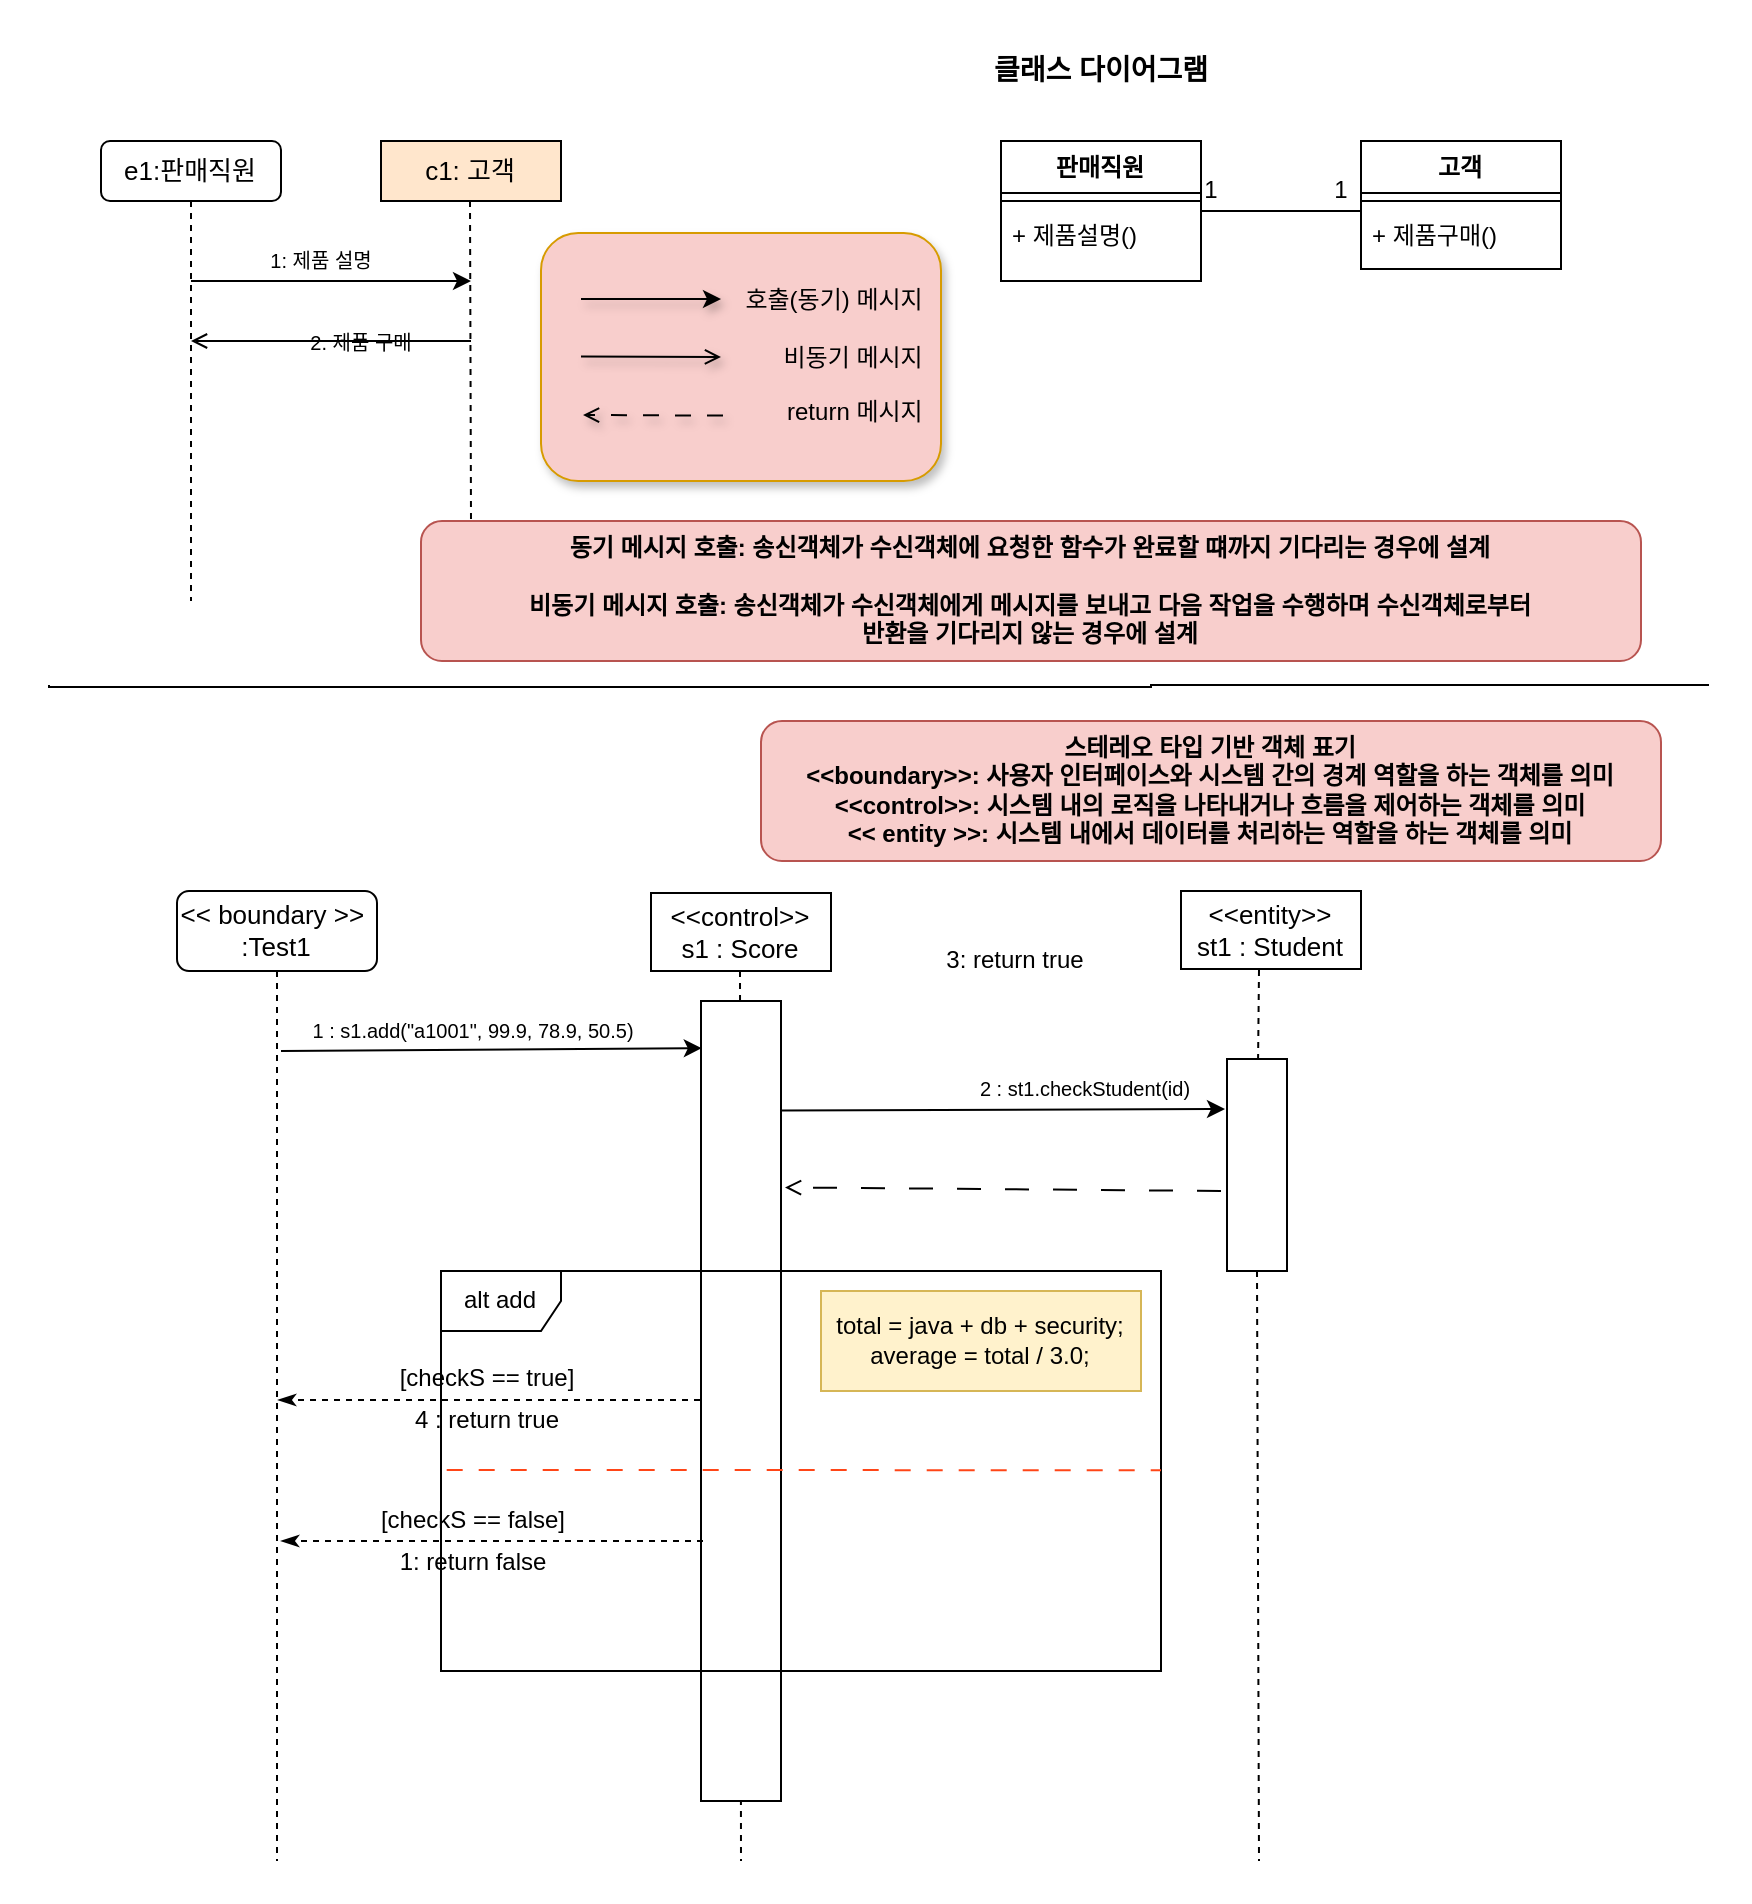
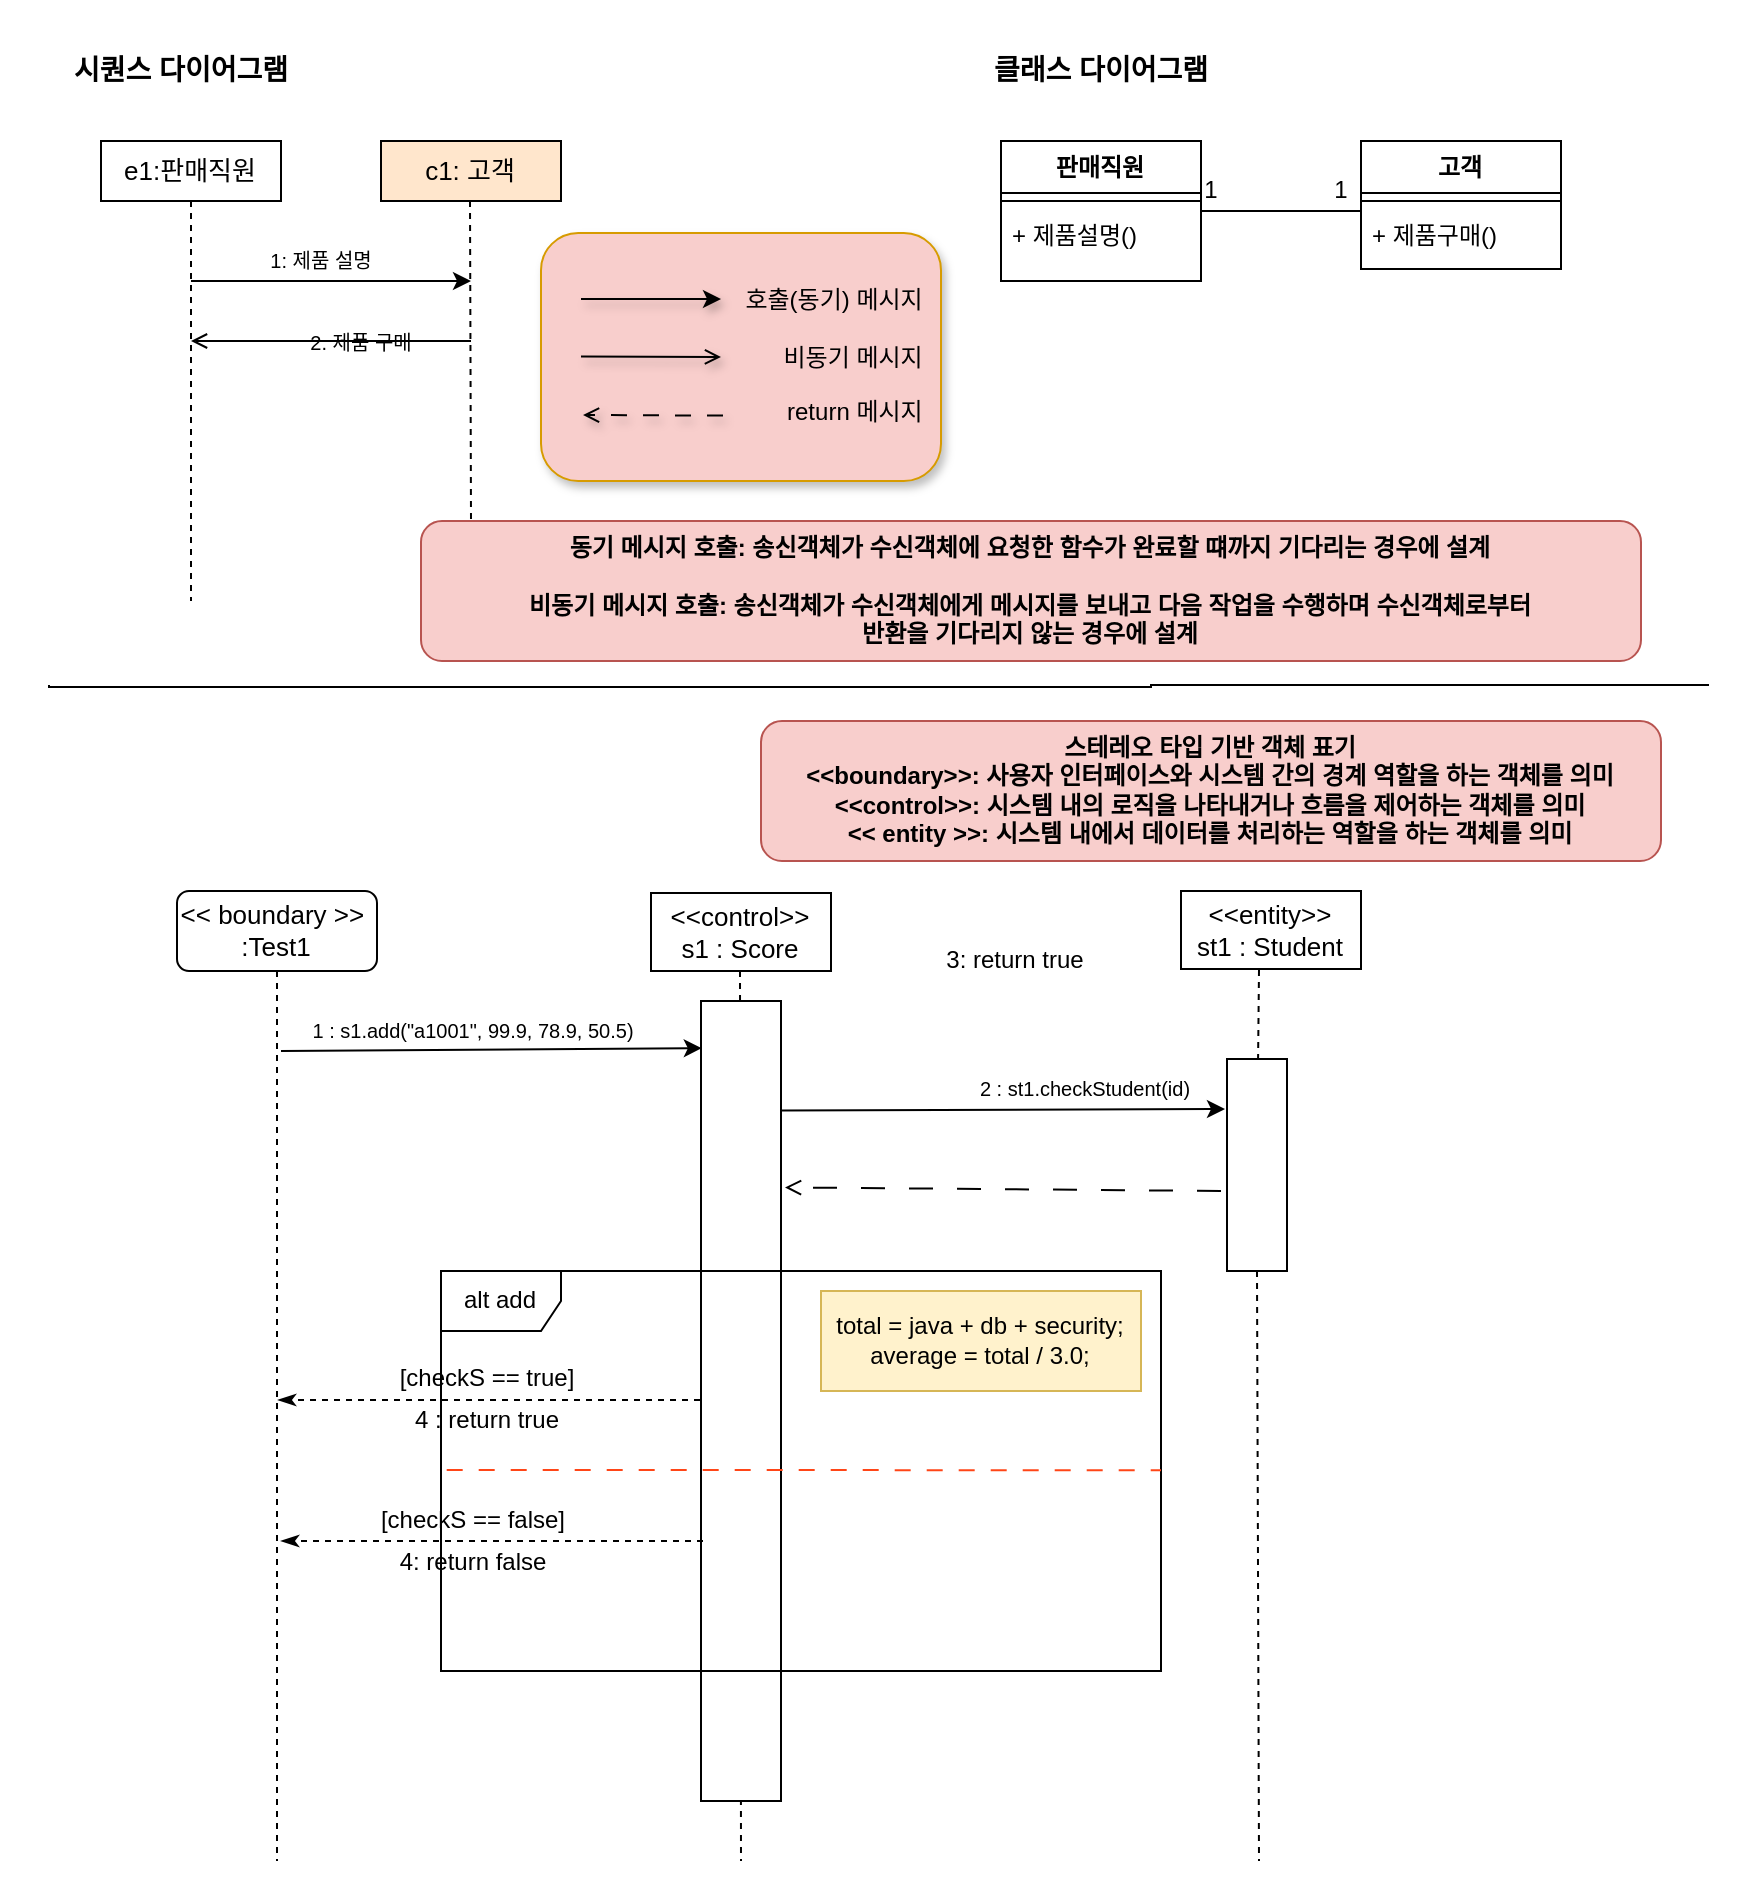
node "시퀀스 다이어그램": added
node "e1:판매직원": shape rounded rectangle -> rectangle
node "1: return false": label "1: return false" -> "4: return false"
